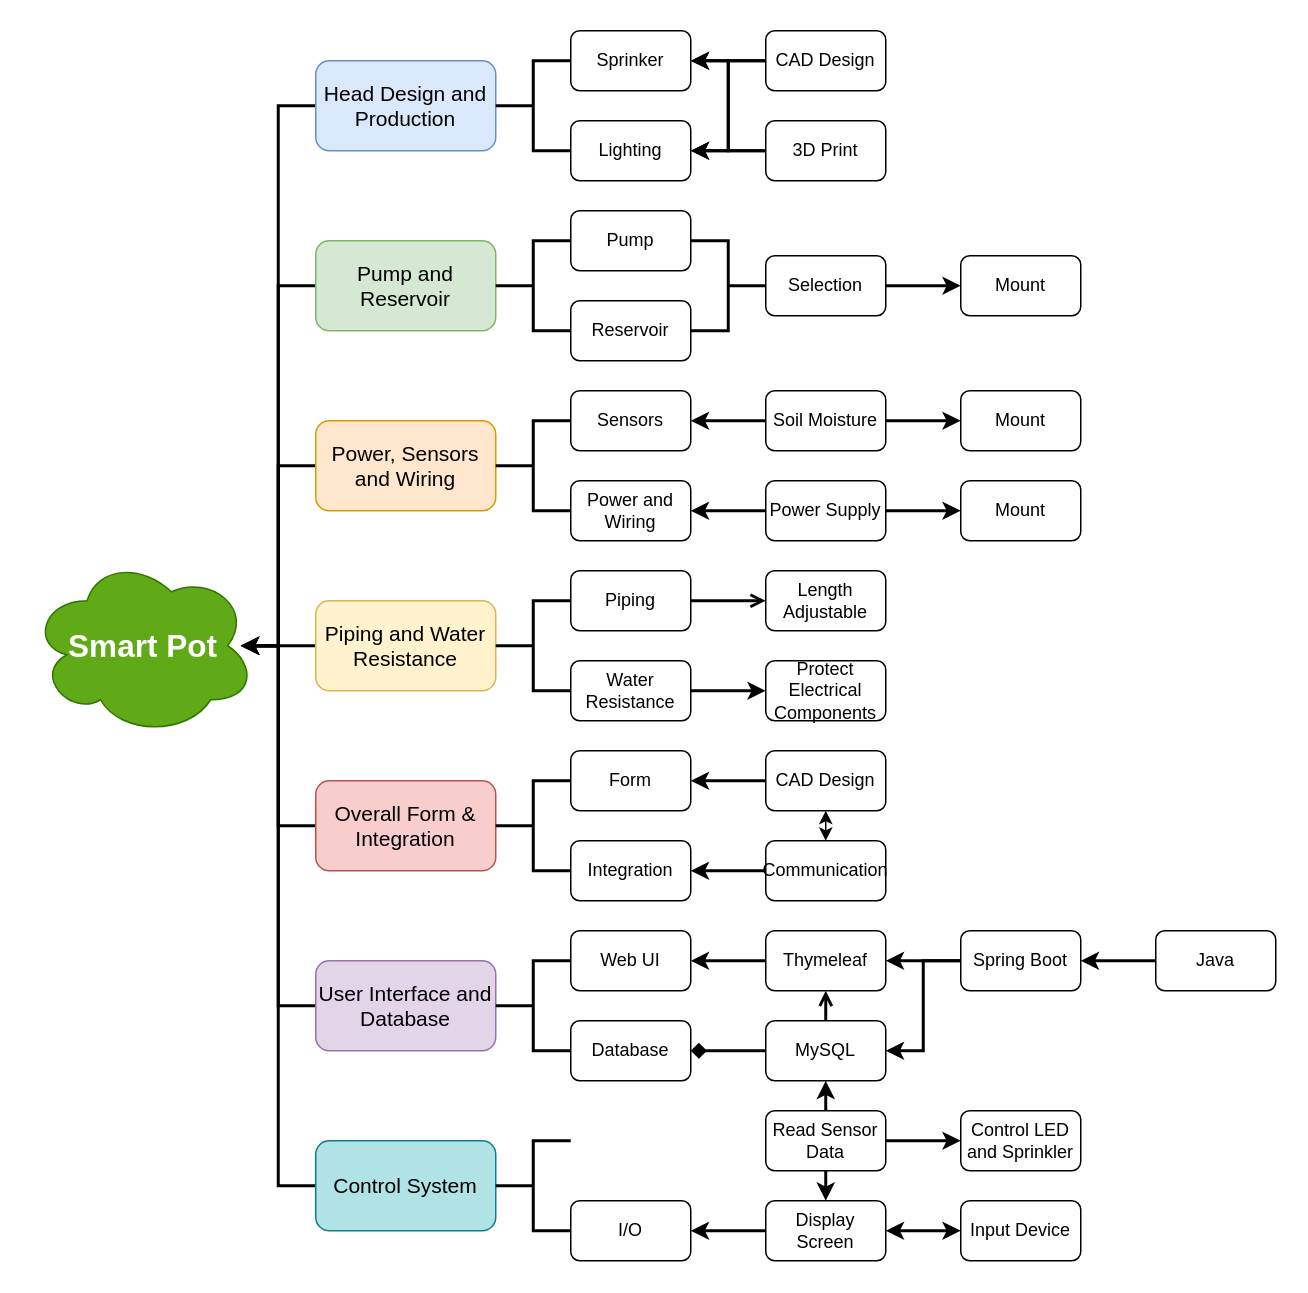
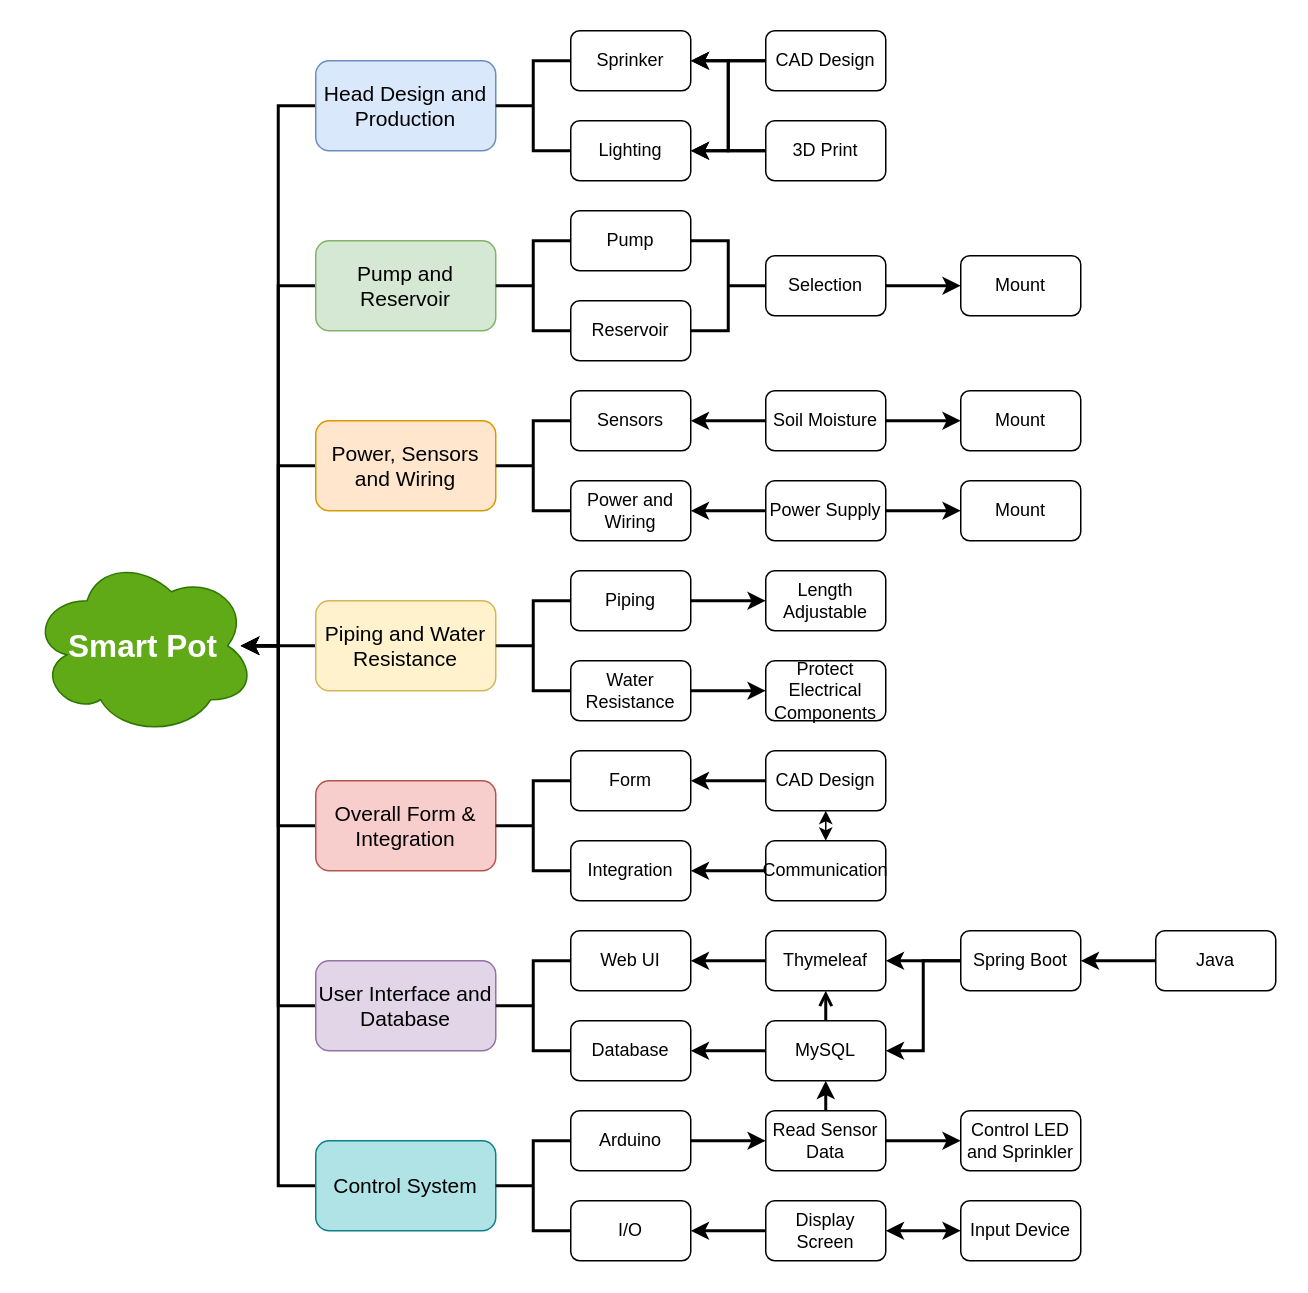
edge "Piping" -> "Length Adjustable": arrowhead open -> classic
edge "MySQL" -> "Database": arrowhead diamond -> classic
node "Arduino": added
edge "Arduino" -> "Read Sensor Data": added
edge "Read Sensor Data" -> "Display Screen": removed
